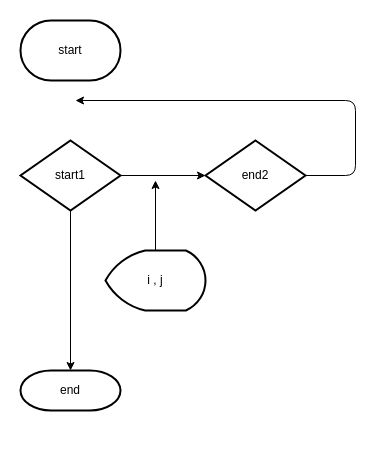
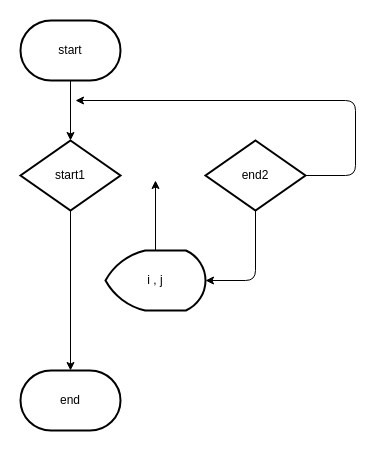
edge "start" -> "start1": added
edge "start1" -> "end2": removed
edge "end2" -> "i , j": added
node "end": size 100x40 -> 100x60
